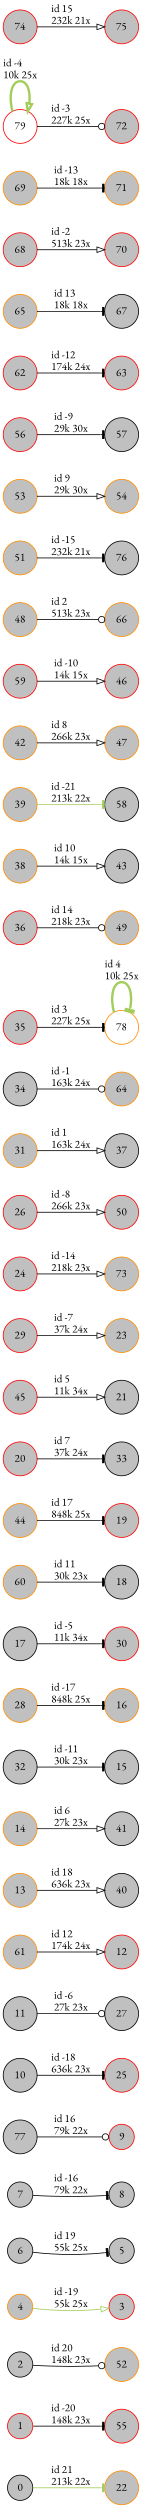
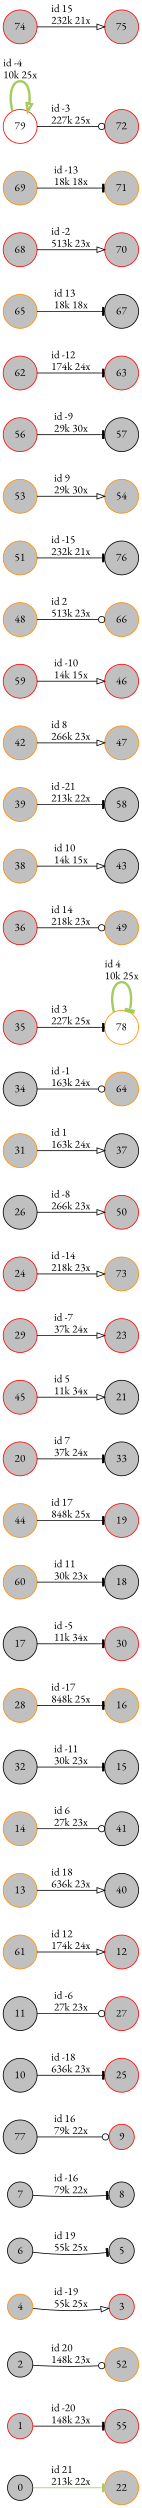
edge "39" -> "58": color darkolivegreen3 -> black
node "26": color red -> black
node "23": color darkorange -> red
edge "14" -> "41": arrowhead onormal -> odot
node "27": color black -> red
edge "4" -> "3": color darkolivegreen3 -> black
